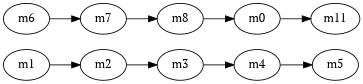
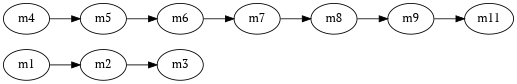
edge "m5" -> "m6": added
node "m0": label "m0" -> "m9"
edge "m3" -> "m4": removed
